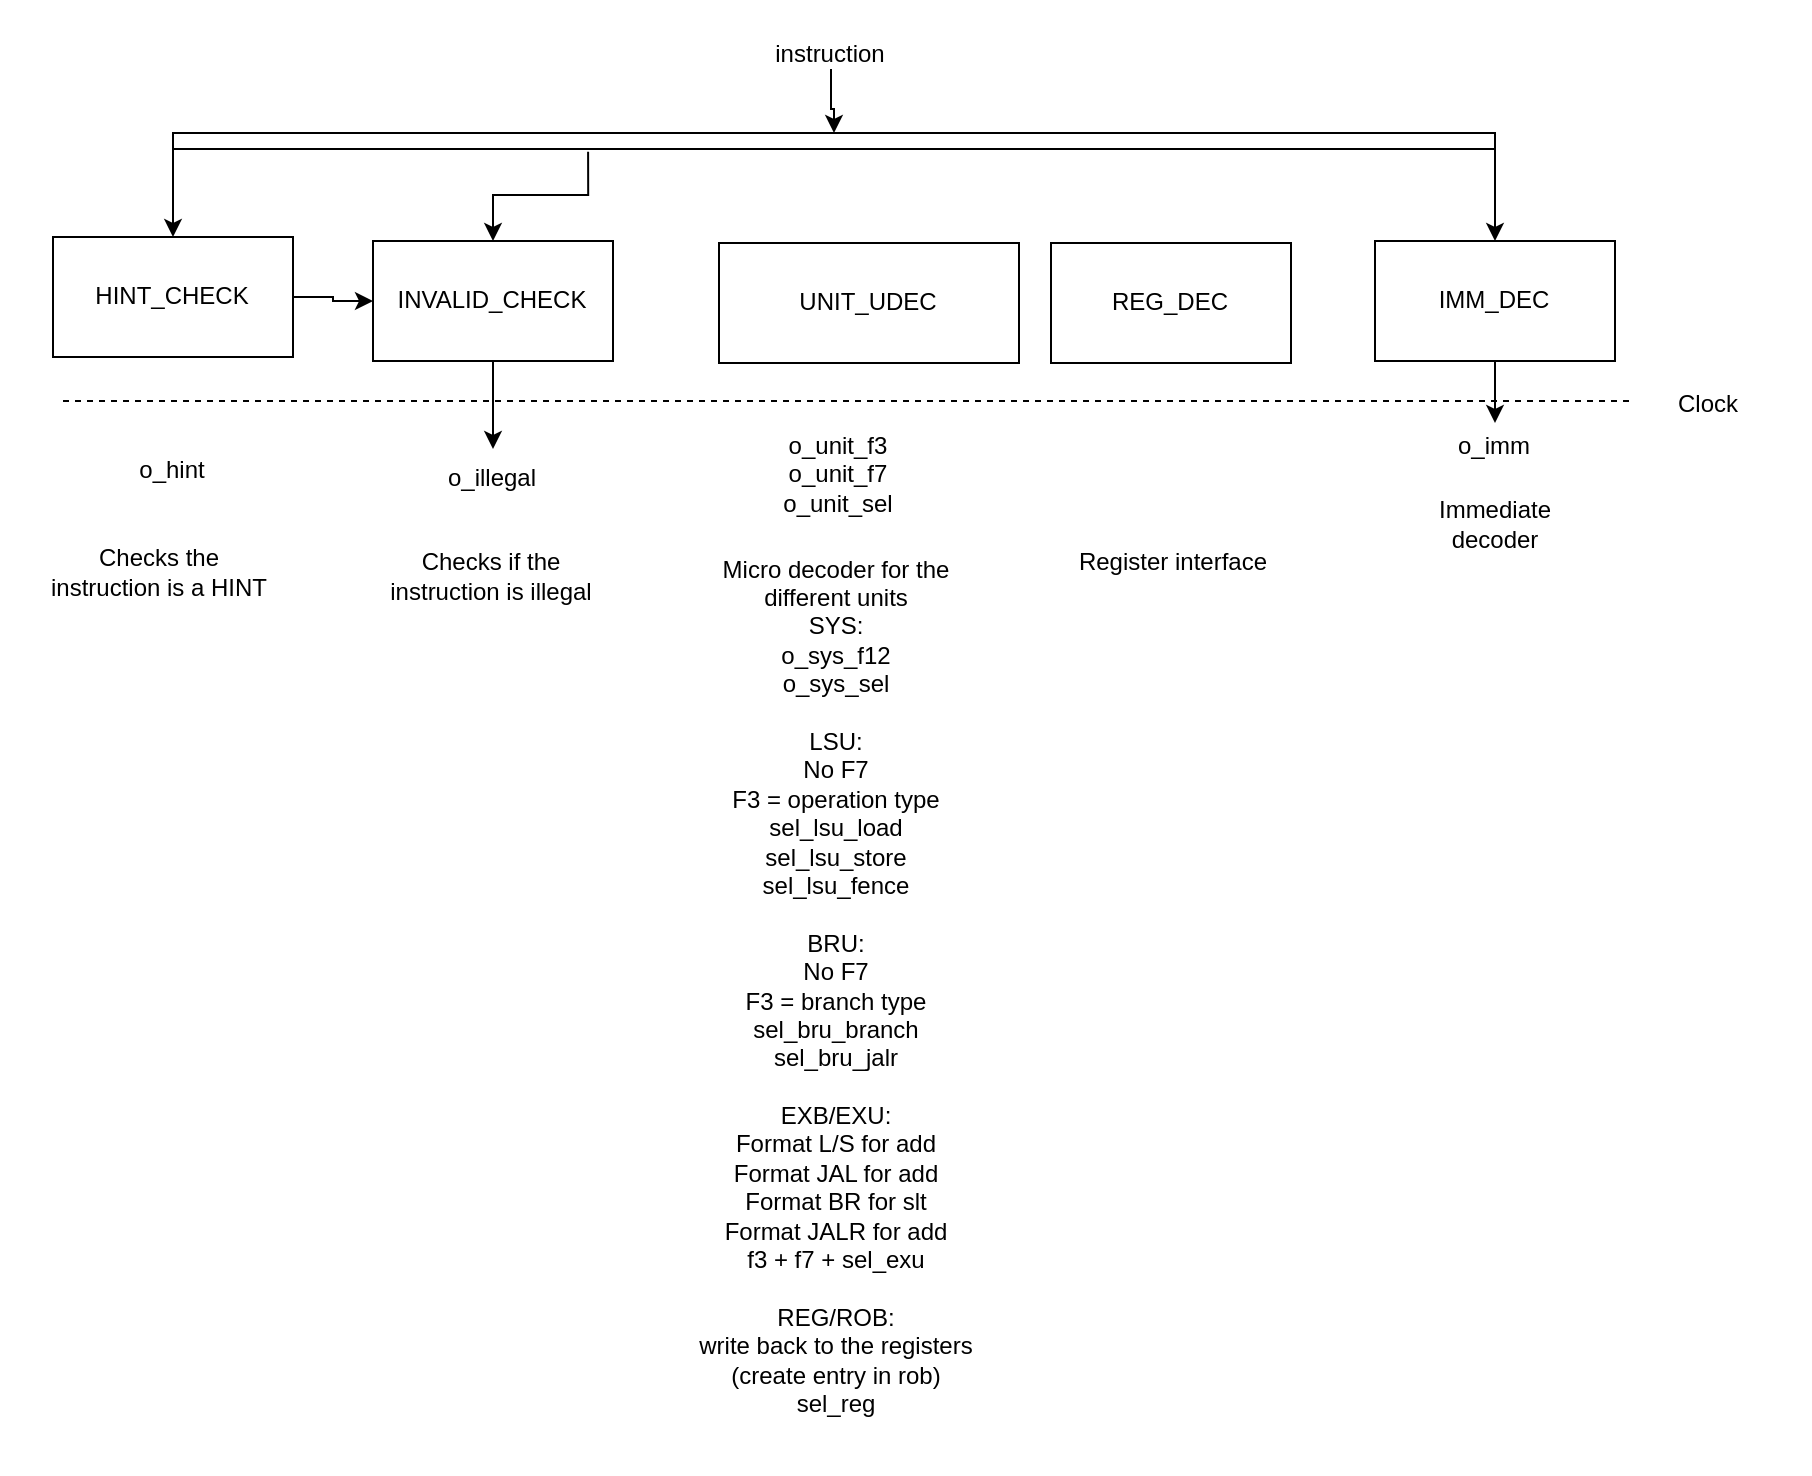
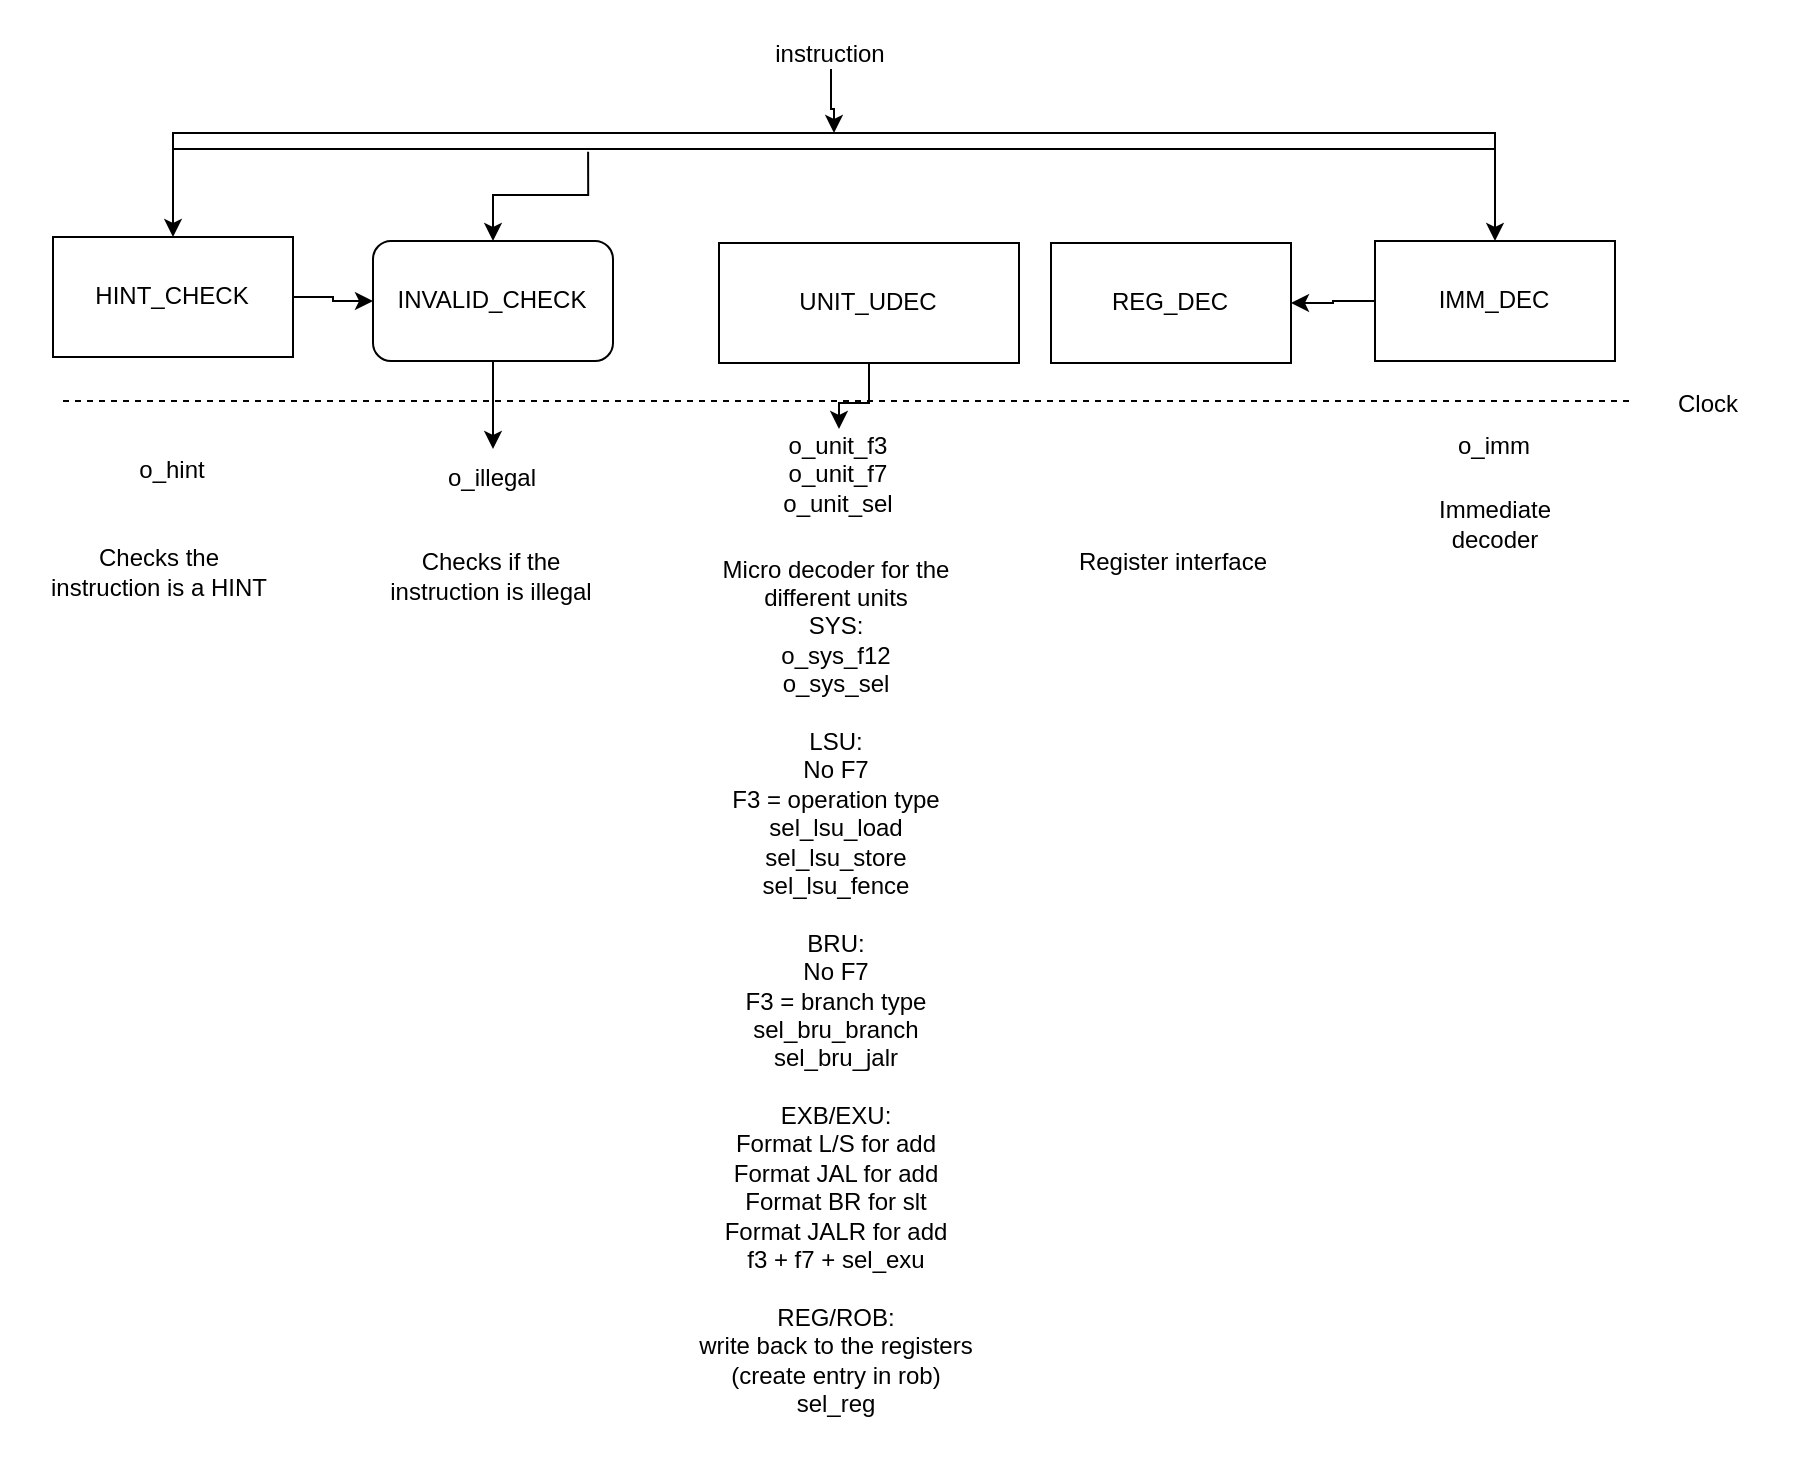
node "INVALID_CHECK": shape rectangle -> rounded rectangle
edge "UNIT_UDEC" -> "o_unit_f3 o_unit_f7 o_unit_sel": added
edge "IMM_DEC" -> "o_imm": now "IMM_DEC" -> "REG_DEC"
